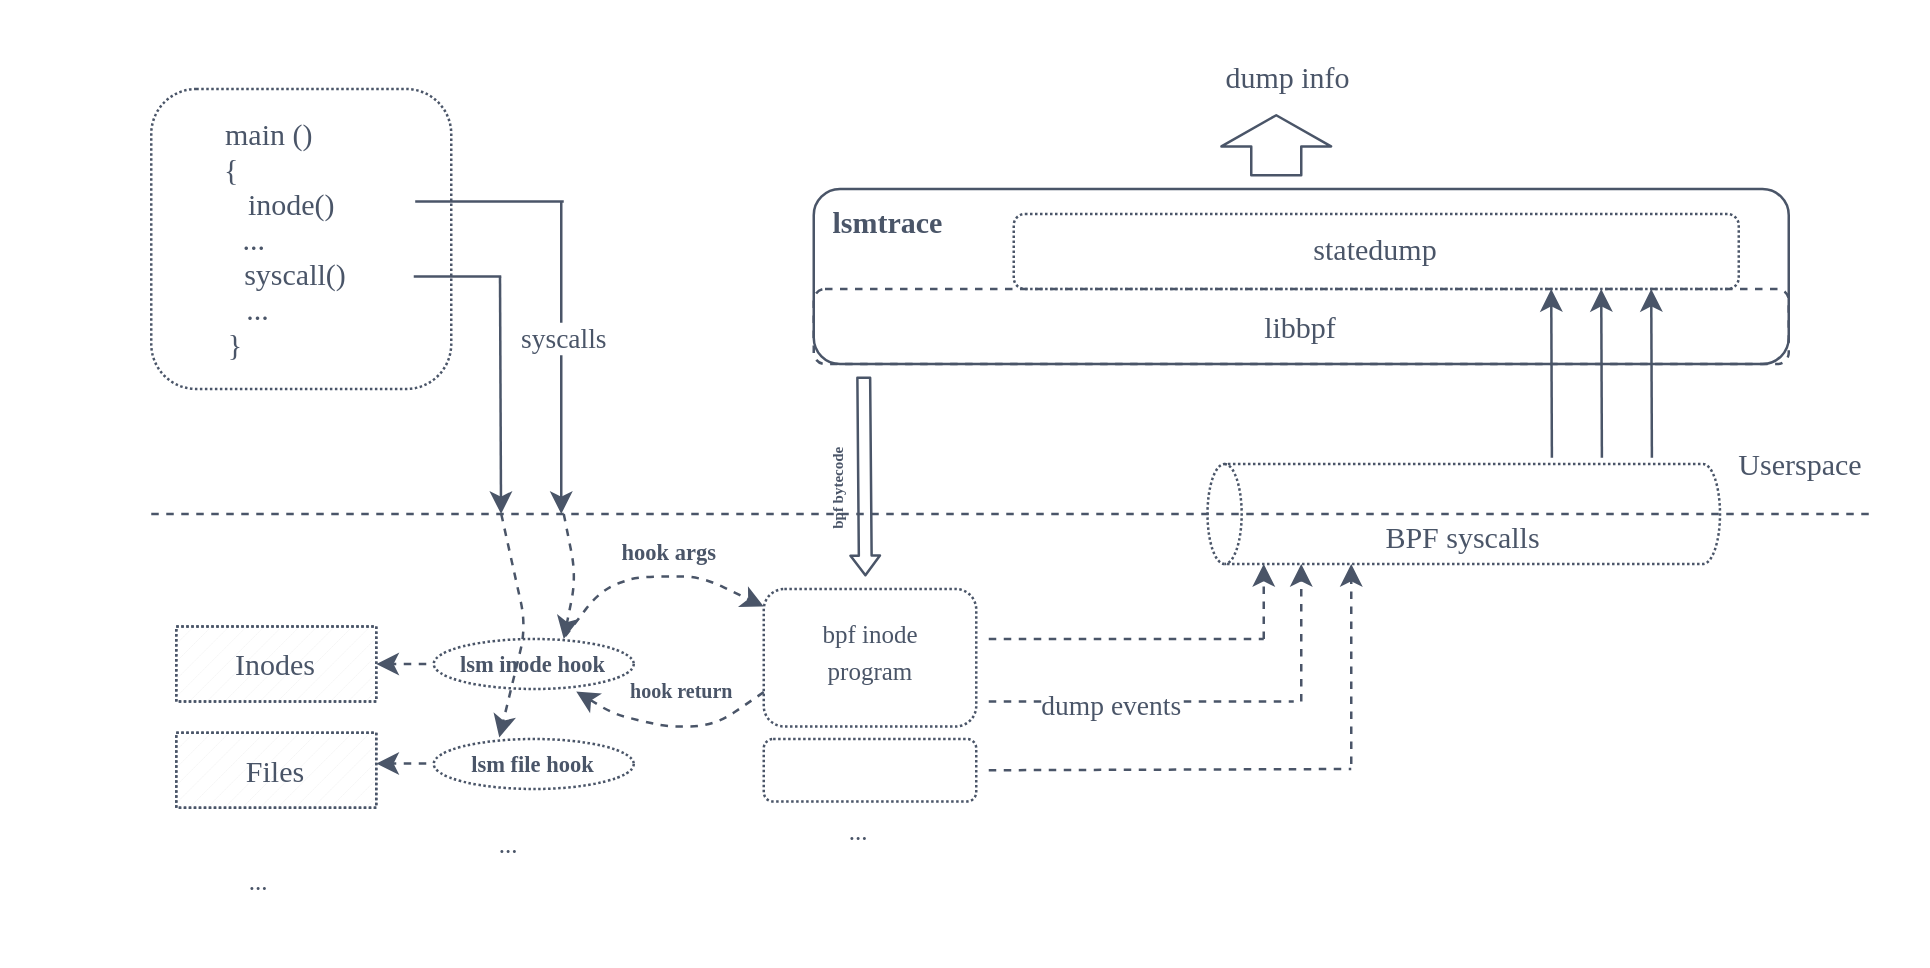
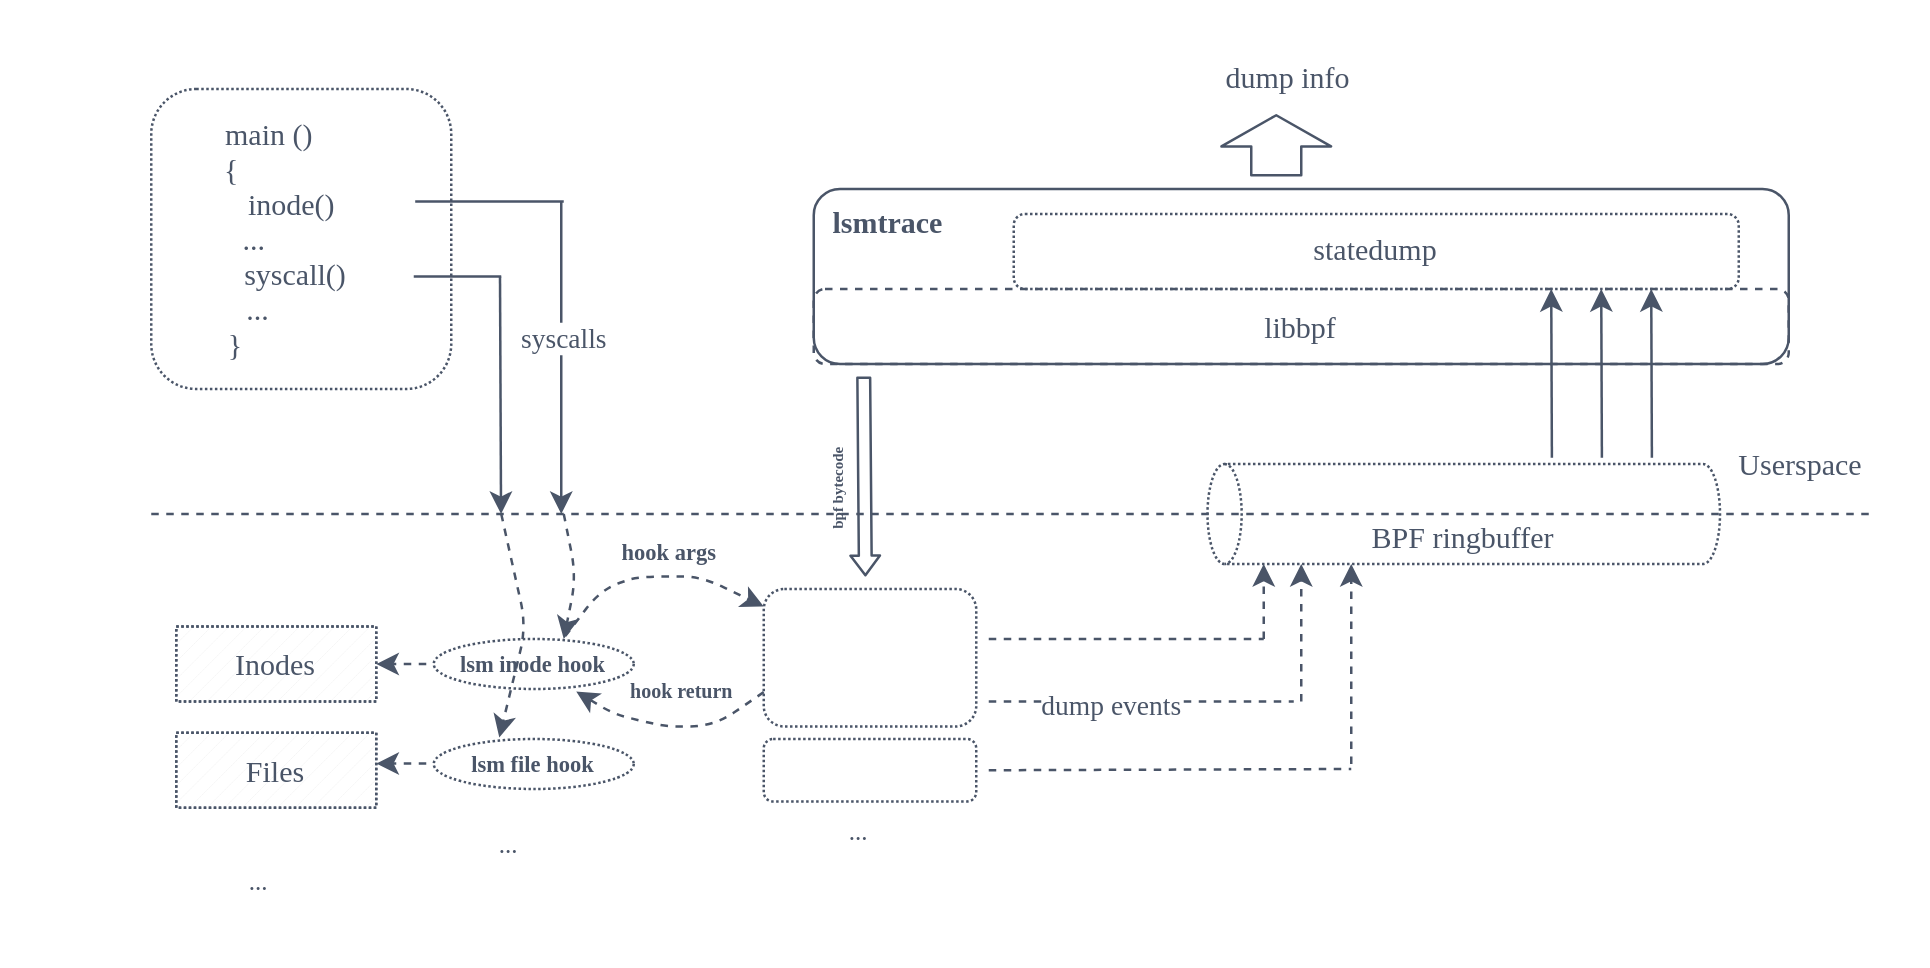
node "BPF syscalls": label "BPF syscalls" -> "BPF ringbuffer"
node "bpf inode program": removed
